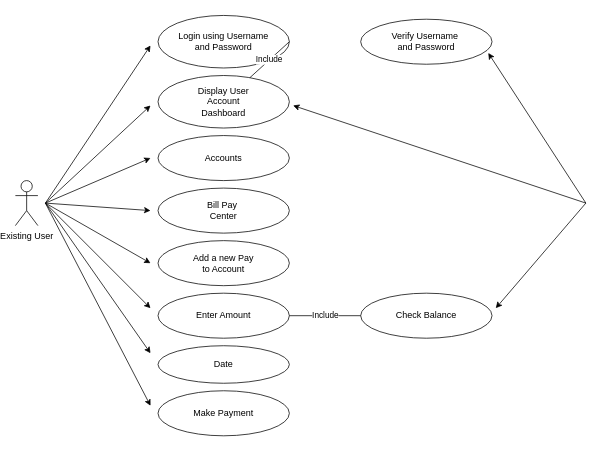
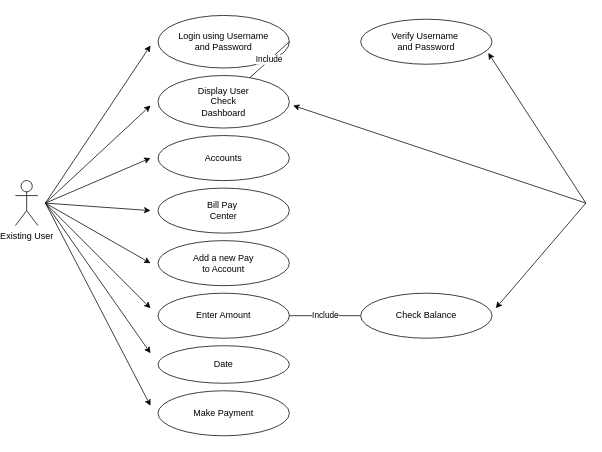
node "Display User Account Dashboard": label "Display User Account Dashboard" -> "Display User Check Dashboard"
